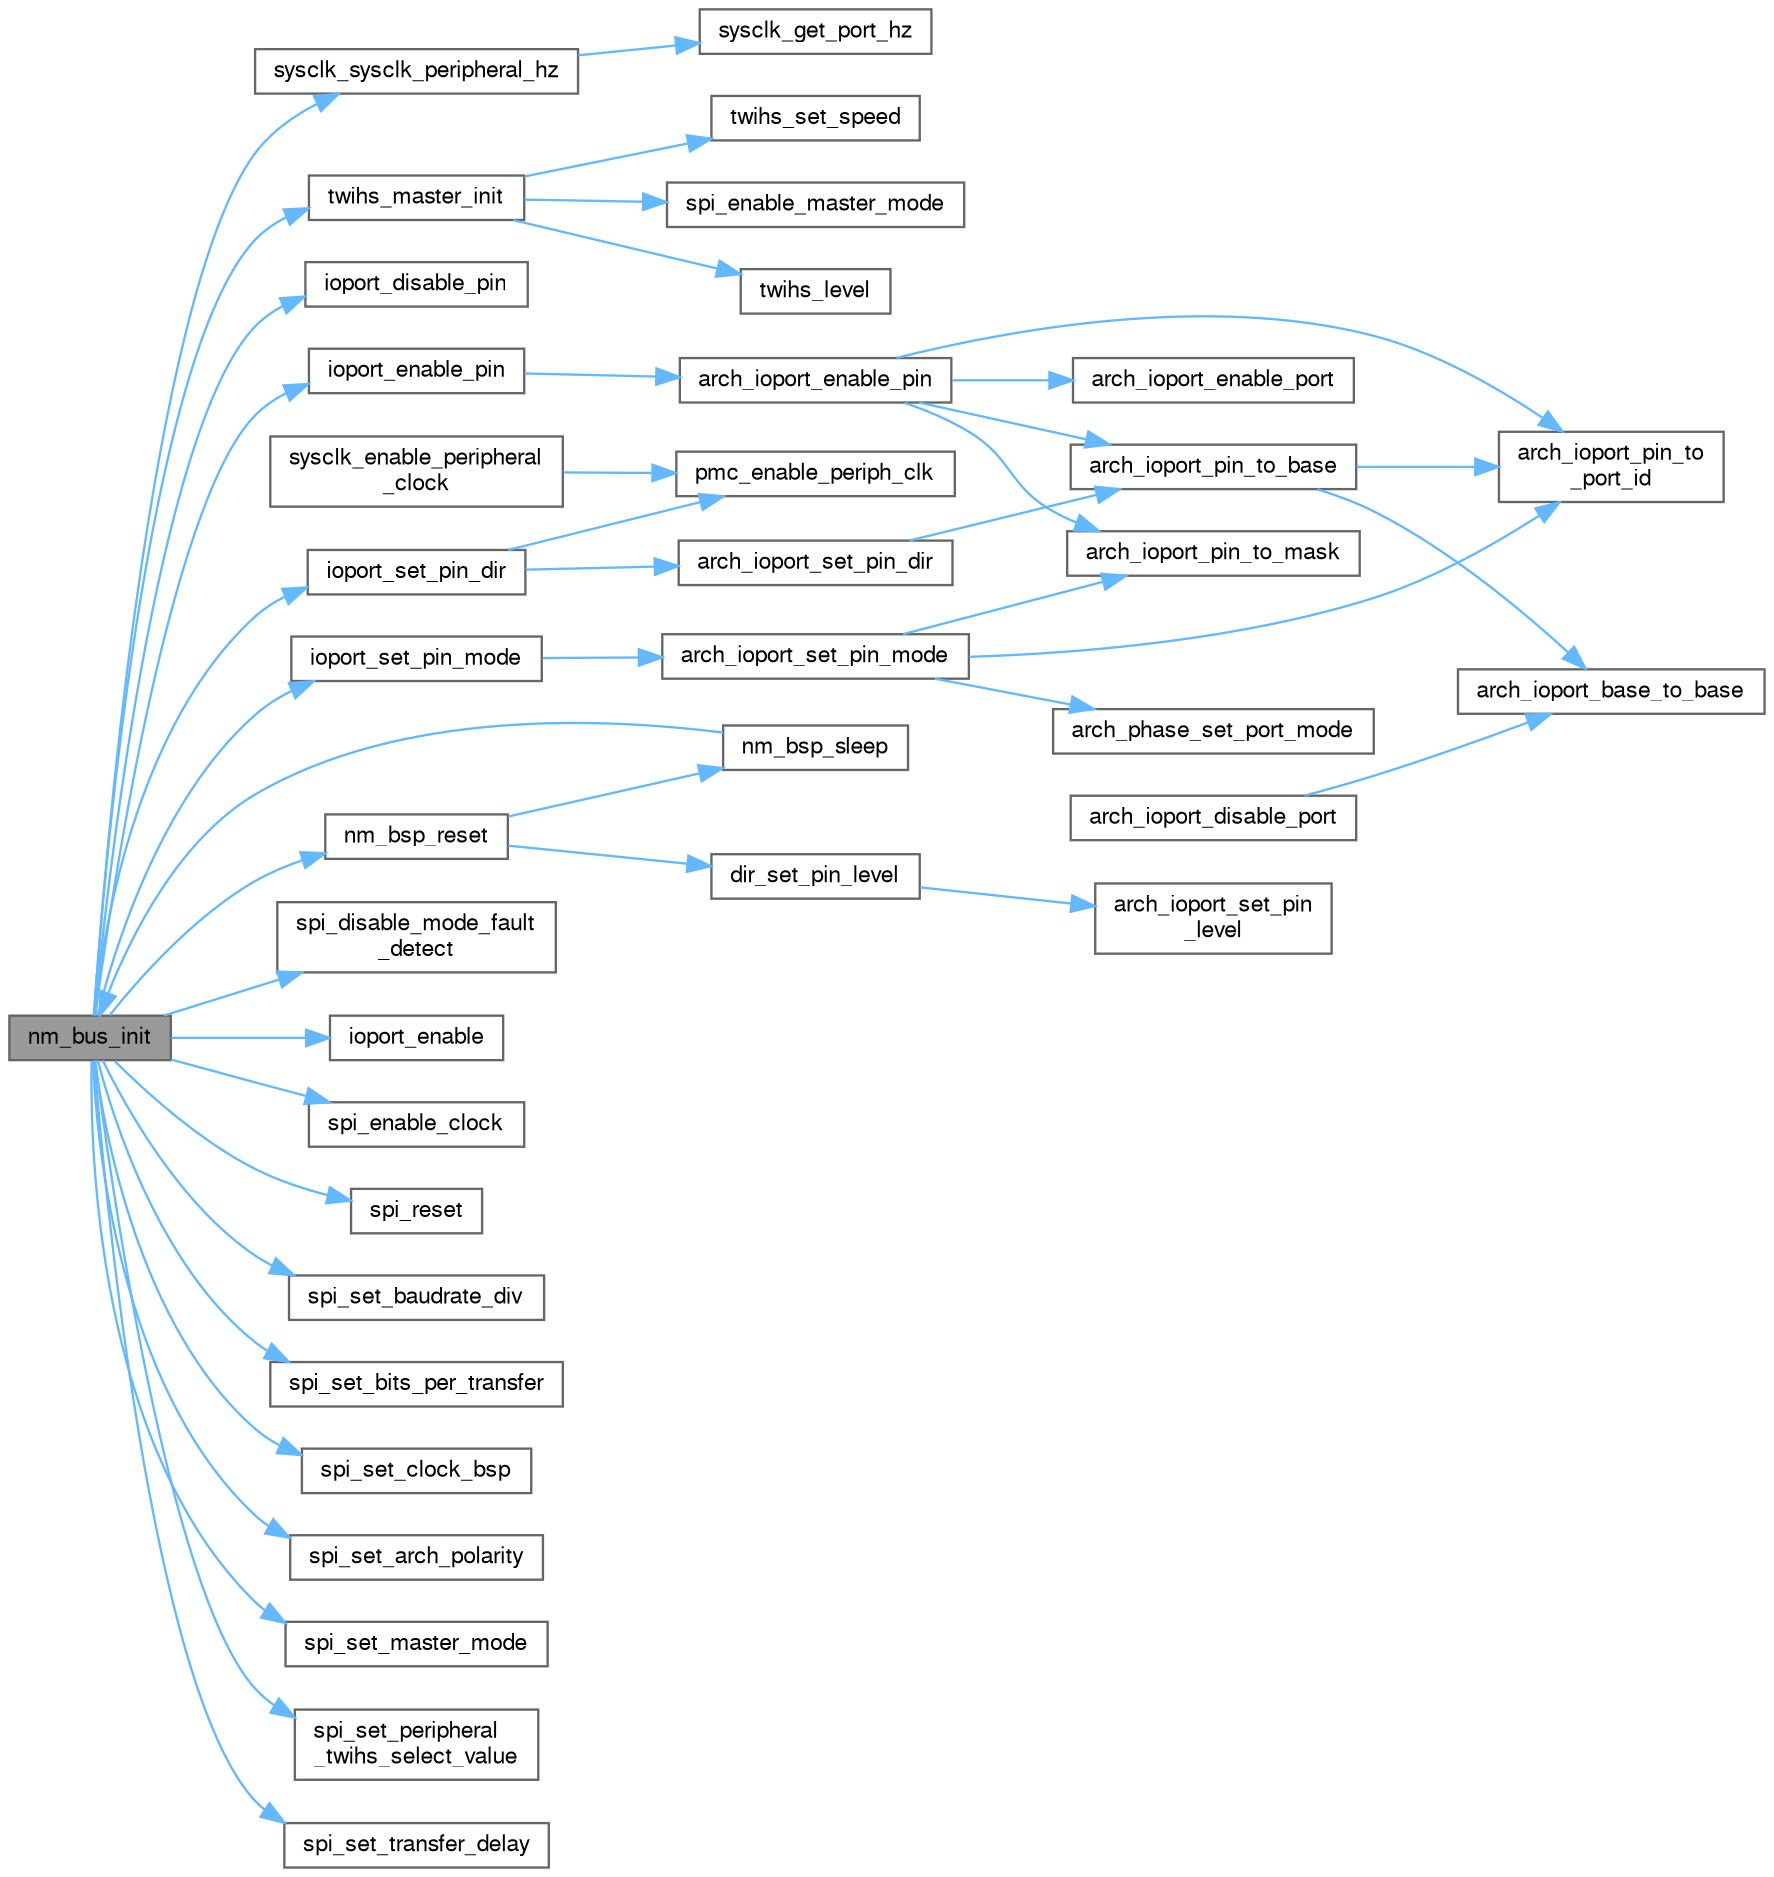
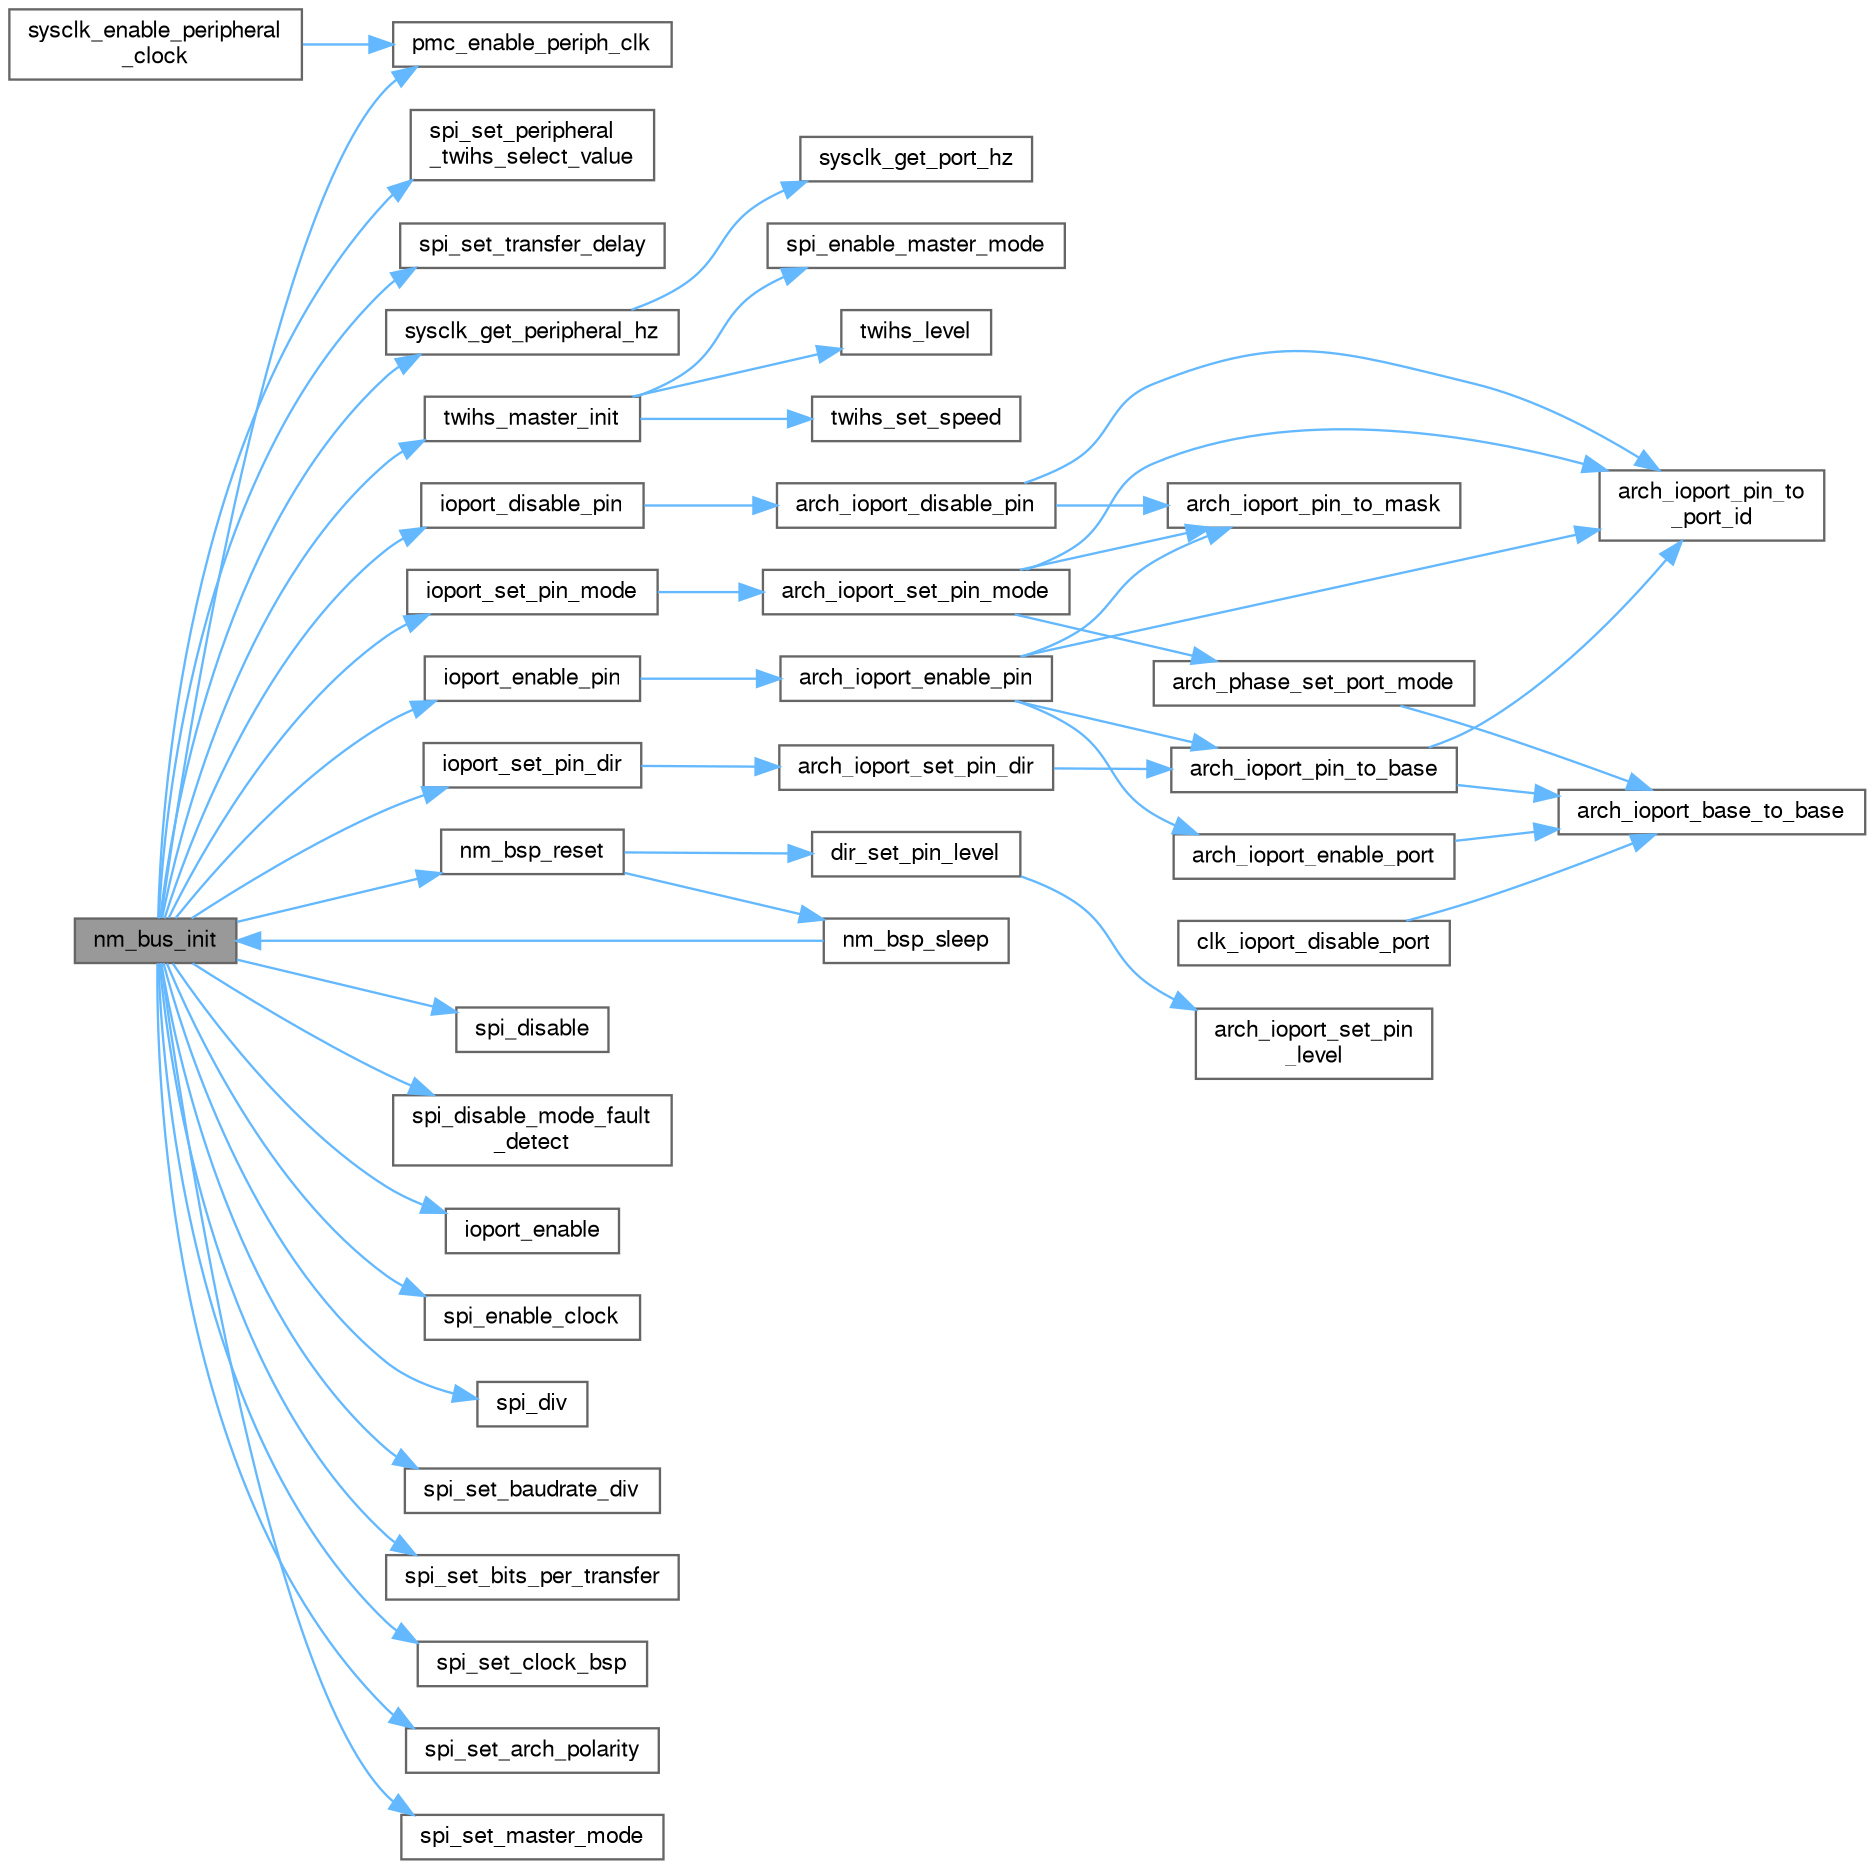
node "sysclk_sysclk_peripheral_hz": label "sysclk_sysclk_peripheral_hz" -> "sysclk_get_peripheral_hz"
node "arch_ioport_disable_pin": added
edge "ioport_set_pin_dir" -> "pmc_enable_periph_clk": now "nm_bus_init" -> "pmc_enable_periph_clk"
edge "arch_phase_set_port_mode" -> "arch_ioport_base_to_base": added
node "arch_ioport_disable_port": label "arch_ioport_disable_port" -> "clk_ioport_disable_port"
edge "arch_ioport_enable_port" -> "arch_ioport_base_to_base": added
node "spi_disable": added
node "spi_reset": label "spi_reset" -> "spi_div"
